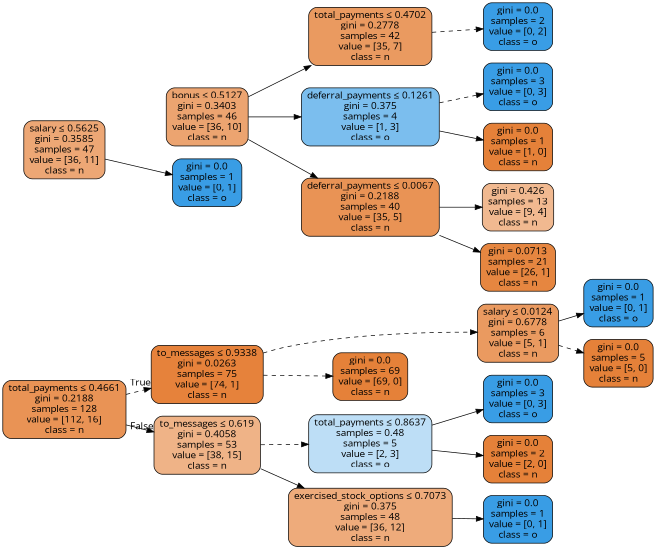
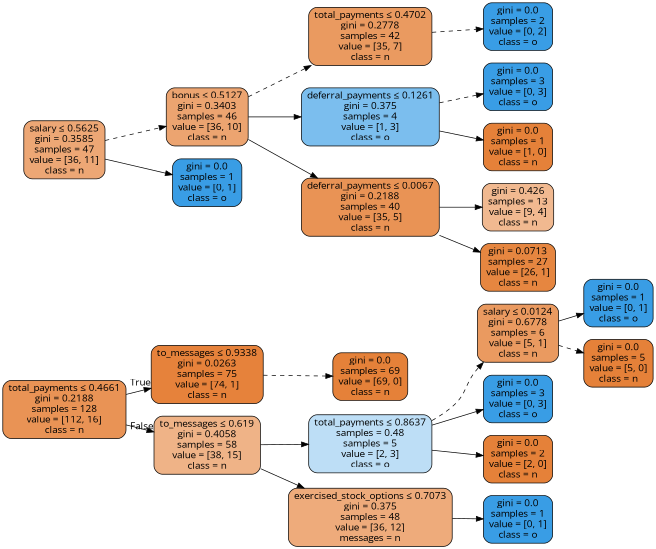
edge "bonus ≤ 0.5127" -> "total_payments ≤ 0.4702": style solid -> dashed
edge "salary ≤ 0.5625" -> "bonus ≤ 0.5127": added
node "gini = 0.0713": text "samples = 21" -> "samples = 27"
edge "to_messages ≤ 0.9338" -> "salary ≤ 0.0124": now "total_payments ≤ 0.8637" -> "salary ≤ 0.0124"
edge "total_payments ≤ 0.4661" -> "to_messages ≤ 0.9338": style dashed -> solid
node "to_messages ≤ 0.619": text "samples = 53" -> "samples = 58"
edge "to_messages ≤ 0.619" -> "total_payments ≤ 0.8637": style dashed -> solid
node "exercised_stock_options ≤ 0.7073": text "class = n" -> "messages = n"
